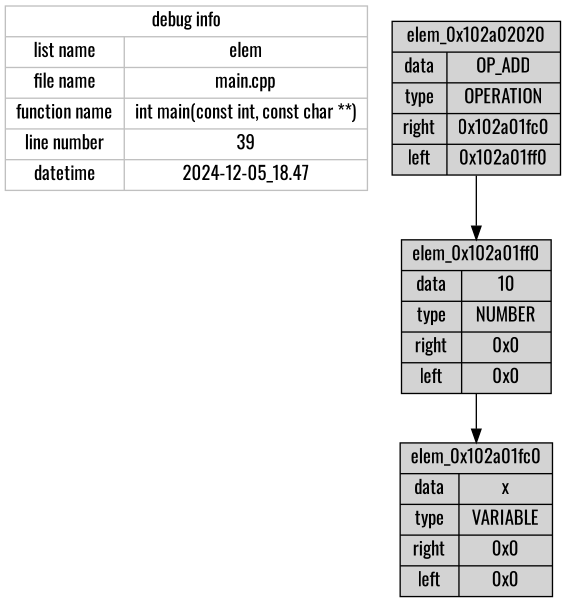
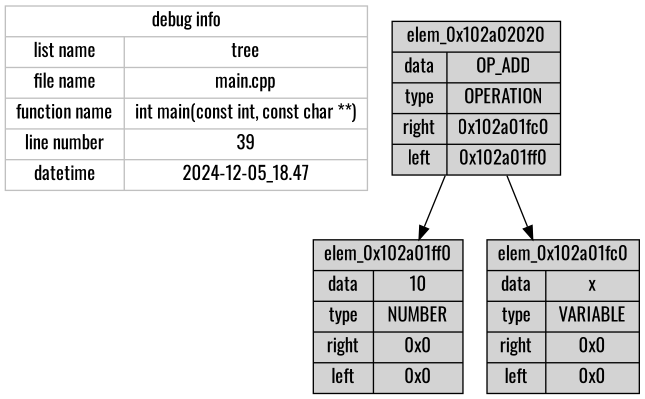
node "debug info": text "elem" -> "tree"
edge "elem_0x102a01ff0" -> "elem_0x102a01fc0": now "elem_0x102a02020" -> "elem_0x102a01fc0"
